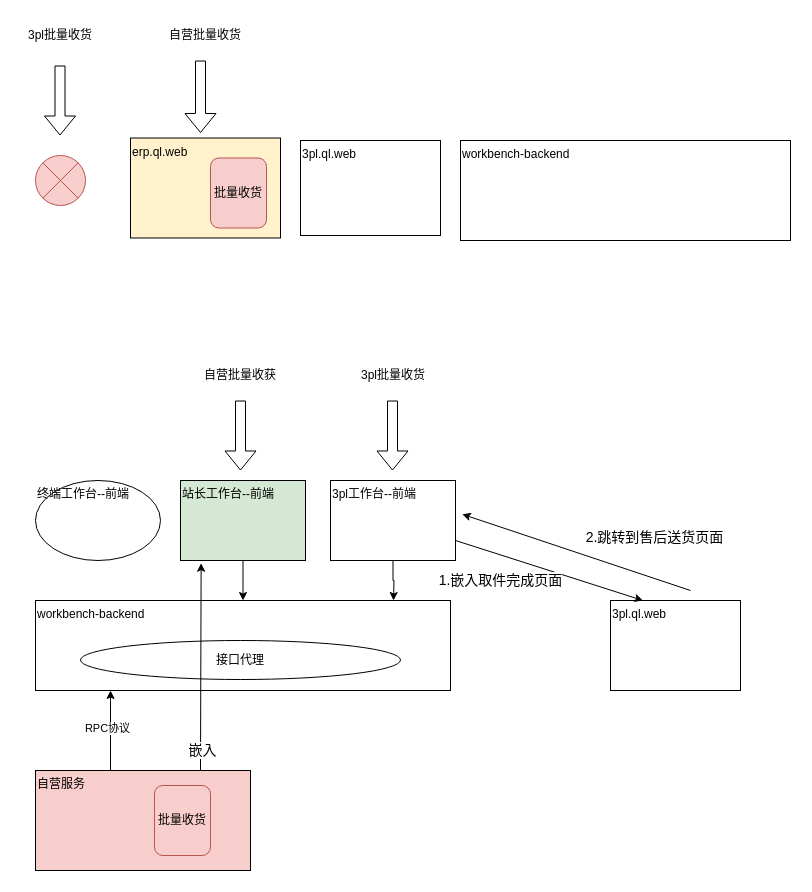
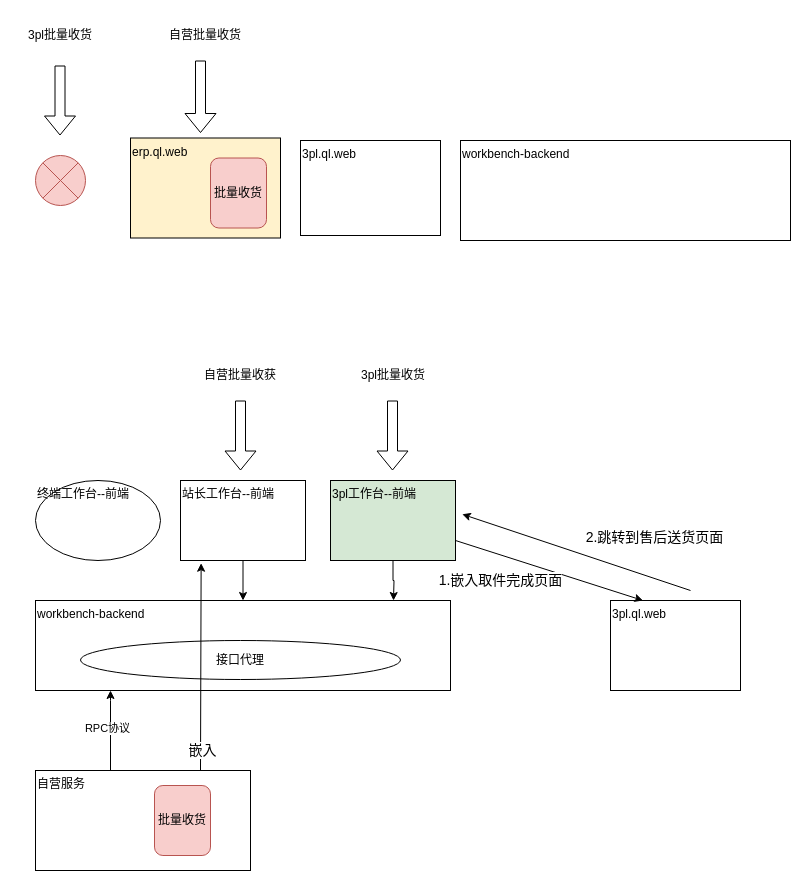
node "站长工作台--前端": fillcolor #d5e8d4 -> #ffffff
node "3pl工作台--前端": fillcolor #ffffff -> #d5e8d4
node "自营服务": fillcolor #f8cecc -> #ffffff
